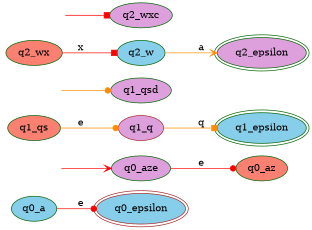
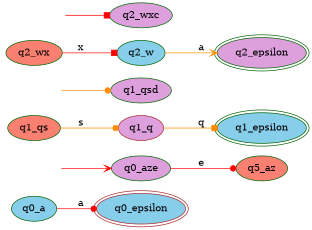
edge "q1_qs" -> "q1_q": label "e" -> "s"
node "q0_az": label "q0_az" -> "q5_az"
edge "q0_a" -> "q0_epsilon": label "e" -> "a"
